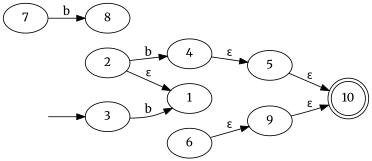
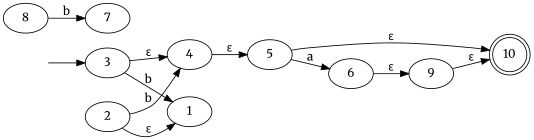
edge "7" -> "8": reversed
edge "3" -> "4": added, label "ε"
edge "5" -> "6": added, label "a"
